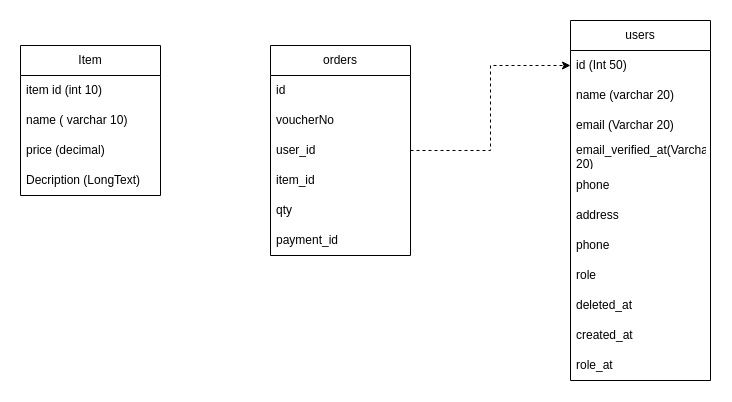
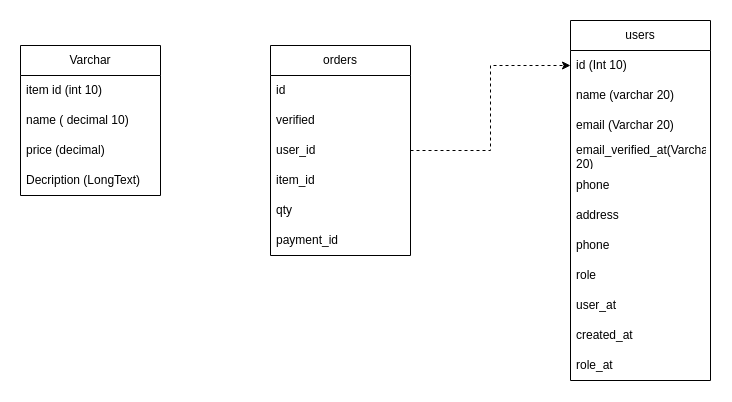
node "Item": label "Item" -> "Varchar"
node "id (Int 50)": label "id (Int 50)" -> "id (Int 10)"
node "name ( varchar 10)": label "name ( varchar 10)" -> "name ( decimal 10)"
node "voucherNo": label "voucherNo" -> "verified"
node "deleted_at": label "deleted_at" -> "user_at"
